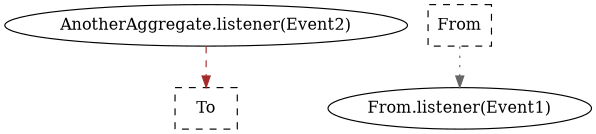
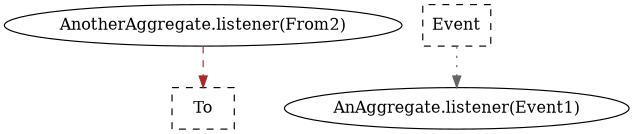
node "AnotherAggregate.listener(Event2)": label "AnotherAggregate.listener(Event2)" -> "AnotherAggregate.listener(From2)"
node "From": label "From" -> "Event"
node "From.listener(Event1)": label "From.listener(Event1)" -> "AnAggregate.listener(Event1)"
